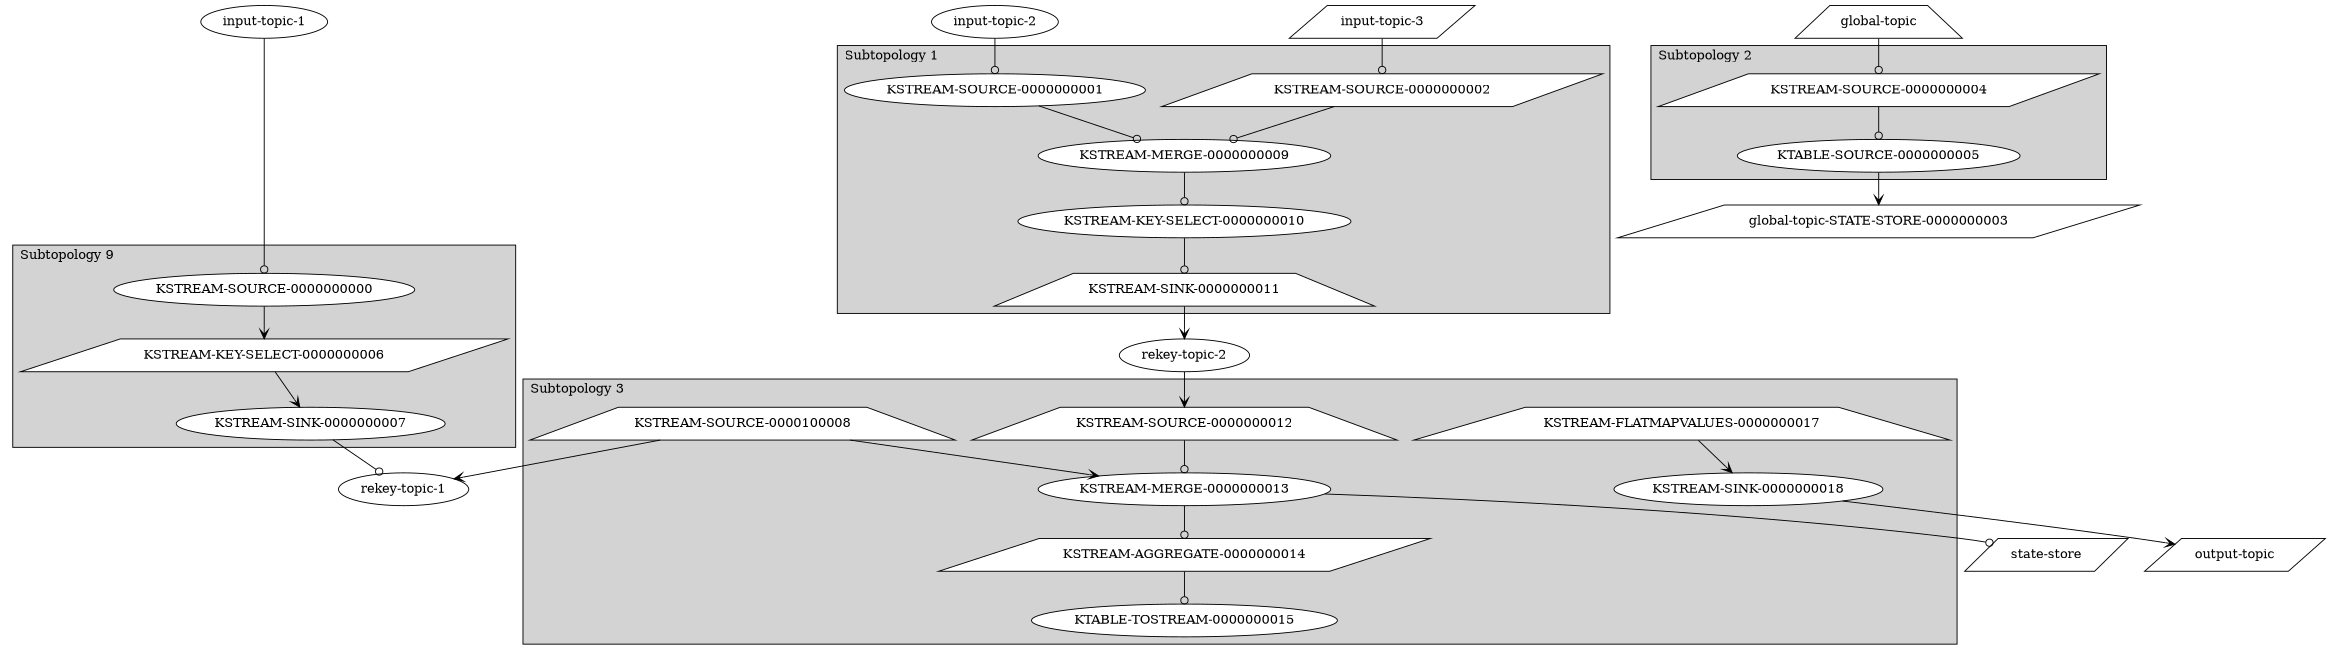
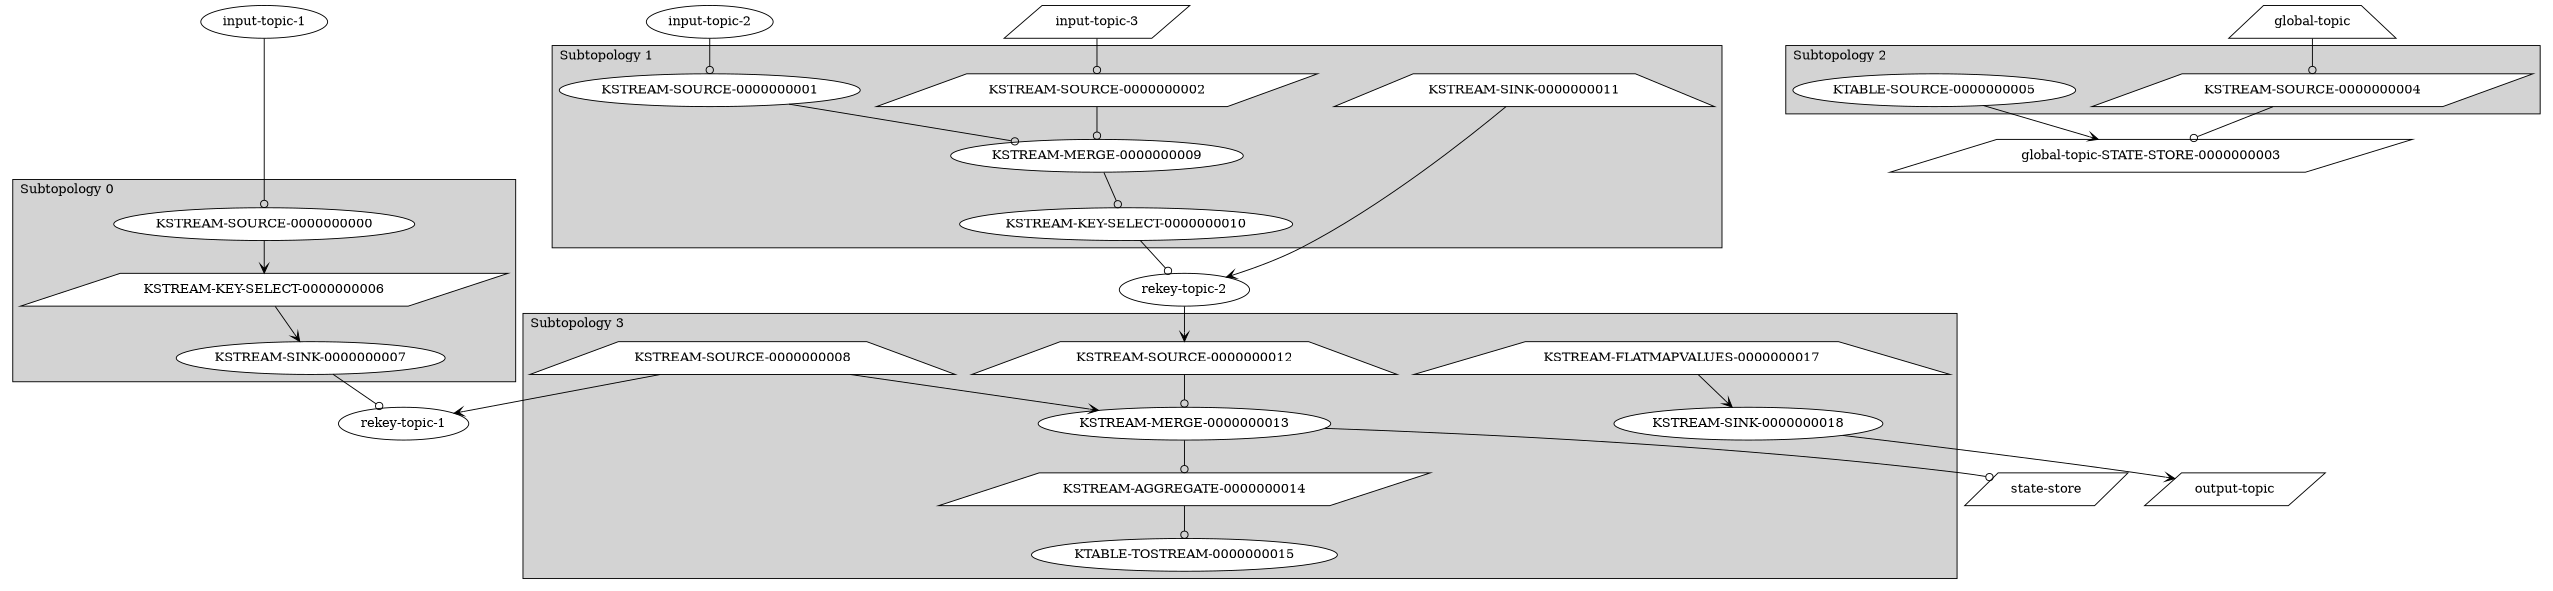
edge "KSTREAM-SOURCE-0000000004" -> "KTABLE-SOURCE-0000000005": now "KSTREAM-SOURCE-0000000004" -> "global-topic-STATE-STORE-0000000003"
edge "KSTREAM-KEY-SELECT-0000000010" -> "KSTREAM-SINK-0000000011": now "KSTREAM-KEY-SELECT-0000000010" -> "rekey-topic-2"
cluster "Subtopology 9": label "Subtopology 9" -> "Subtopology 0"
node "KSTREAM-SOURCE-0000100008": label "KSTREAM-SOURCE-0000100008" -> "KSTREAM-SOURCE-0000000008"
